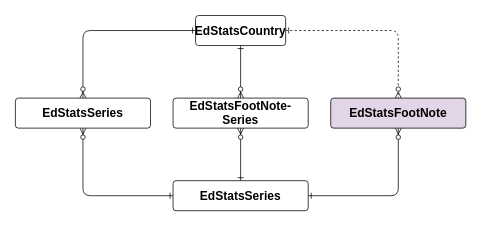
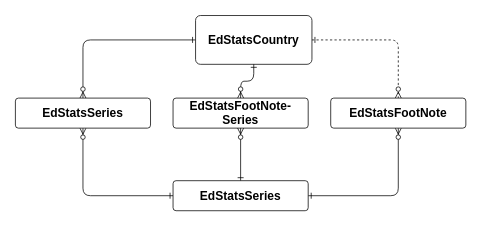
node "EdStatsCountry": size 90x30 -> 116x49
node "EdStatsFootNote": fillcolor #e1d5e7 -> #ffffff
